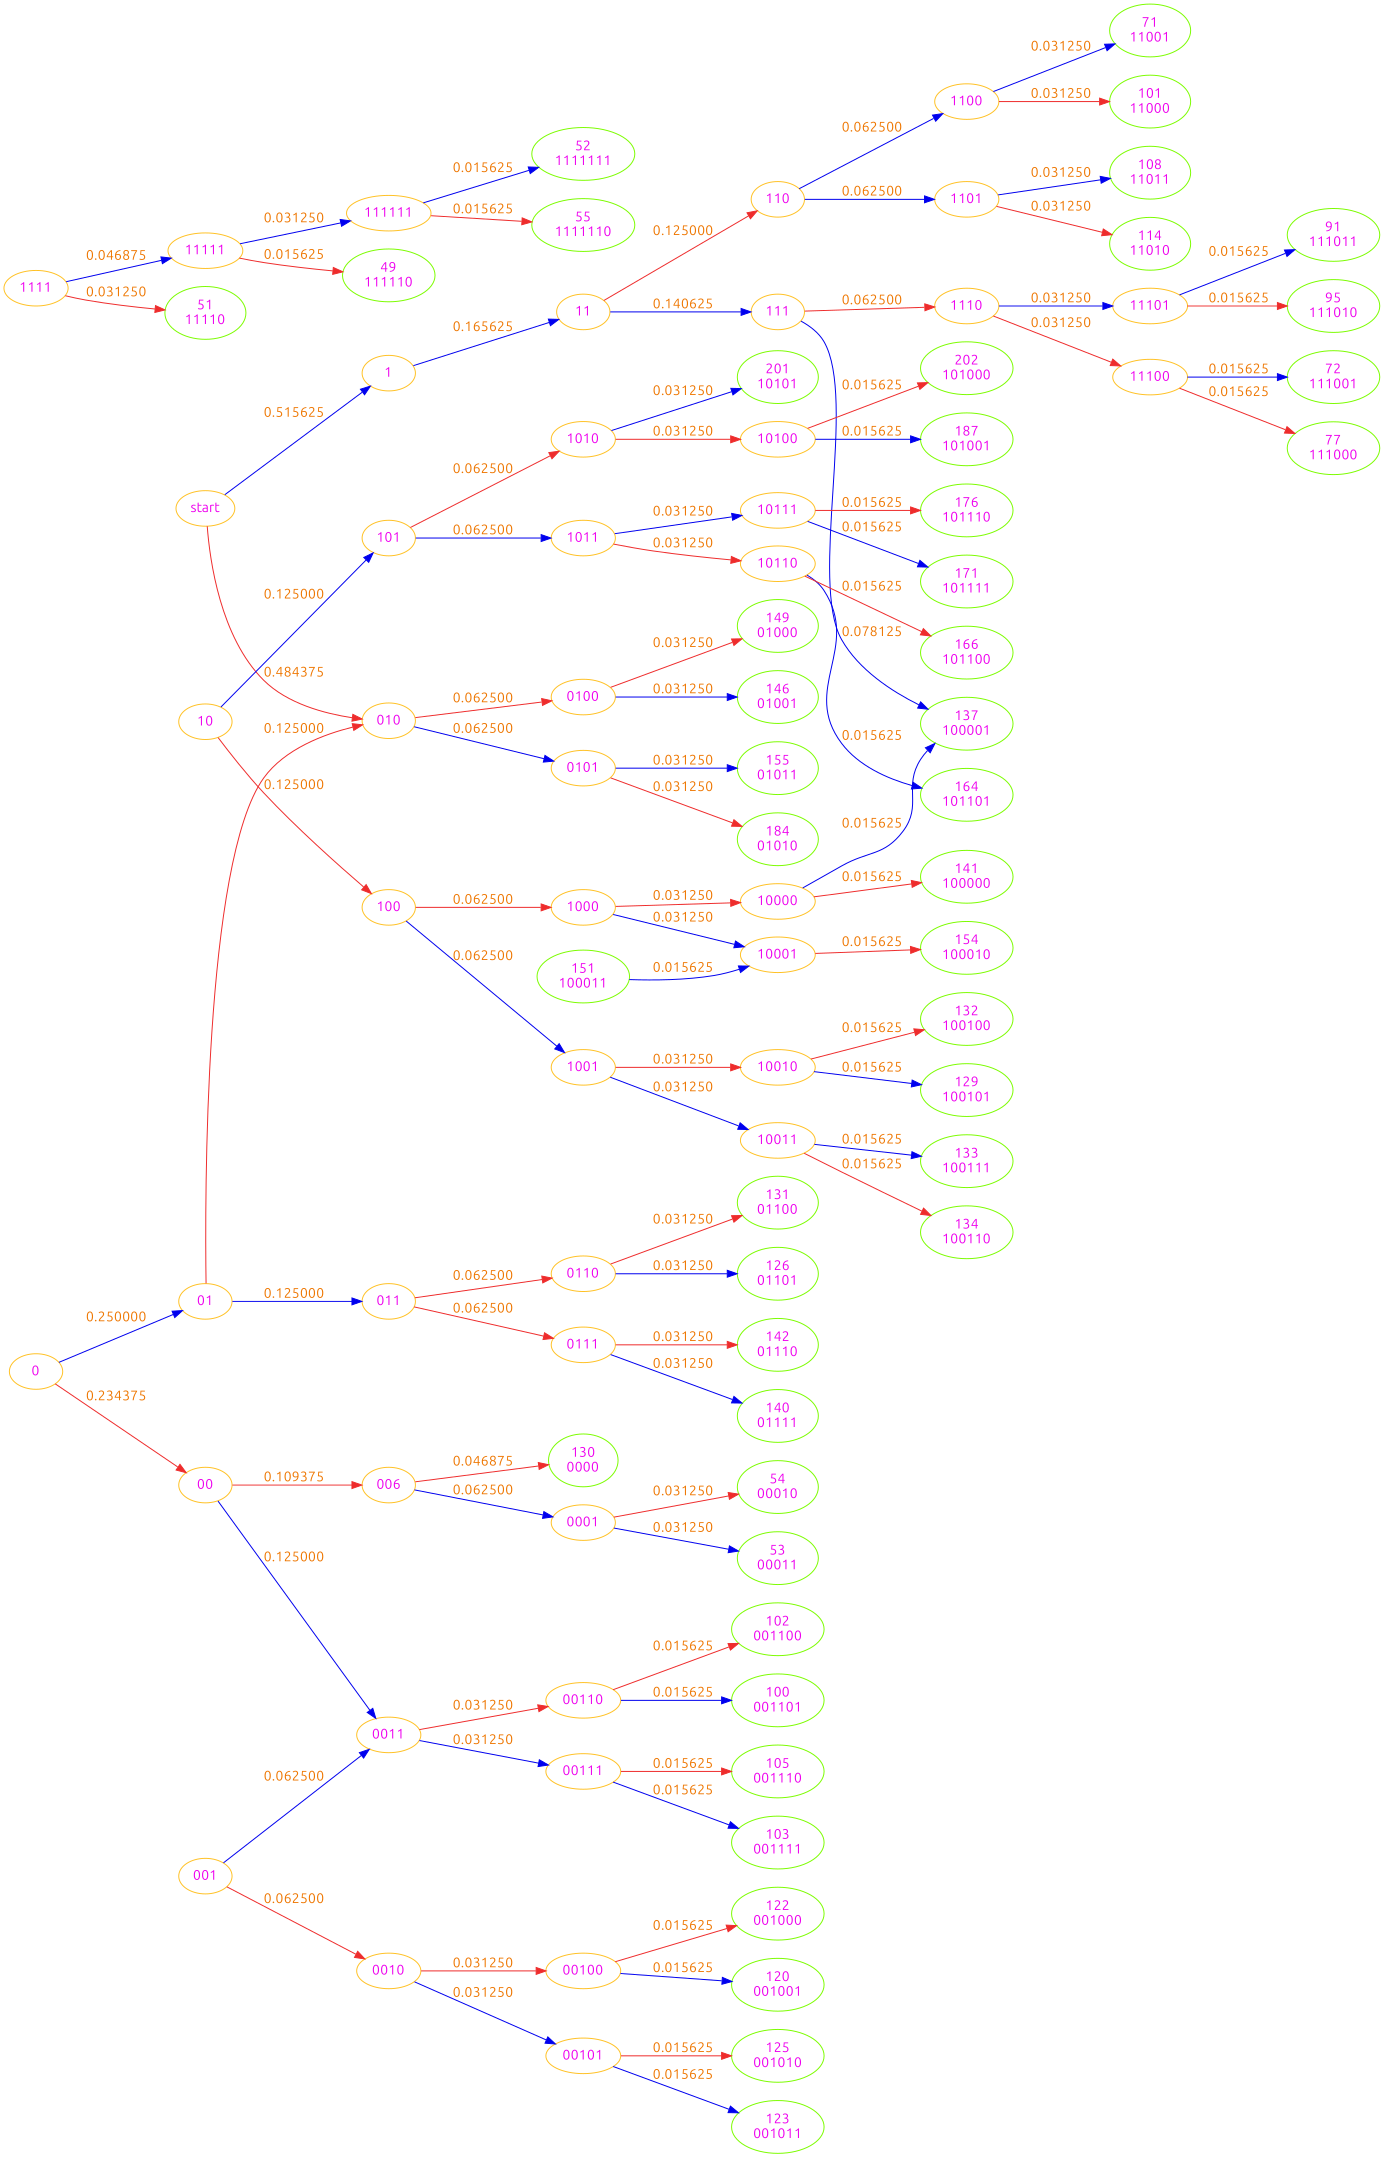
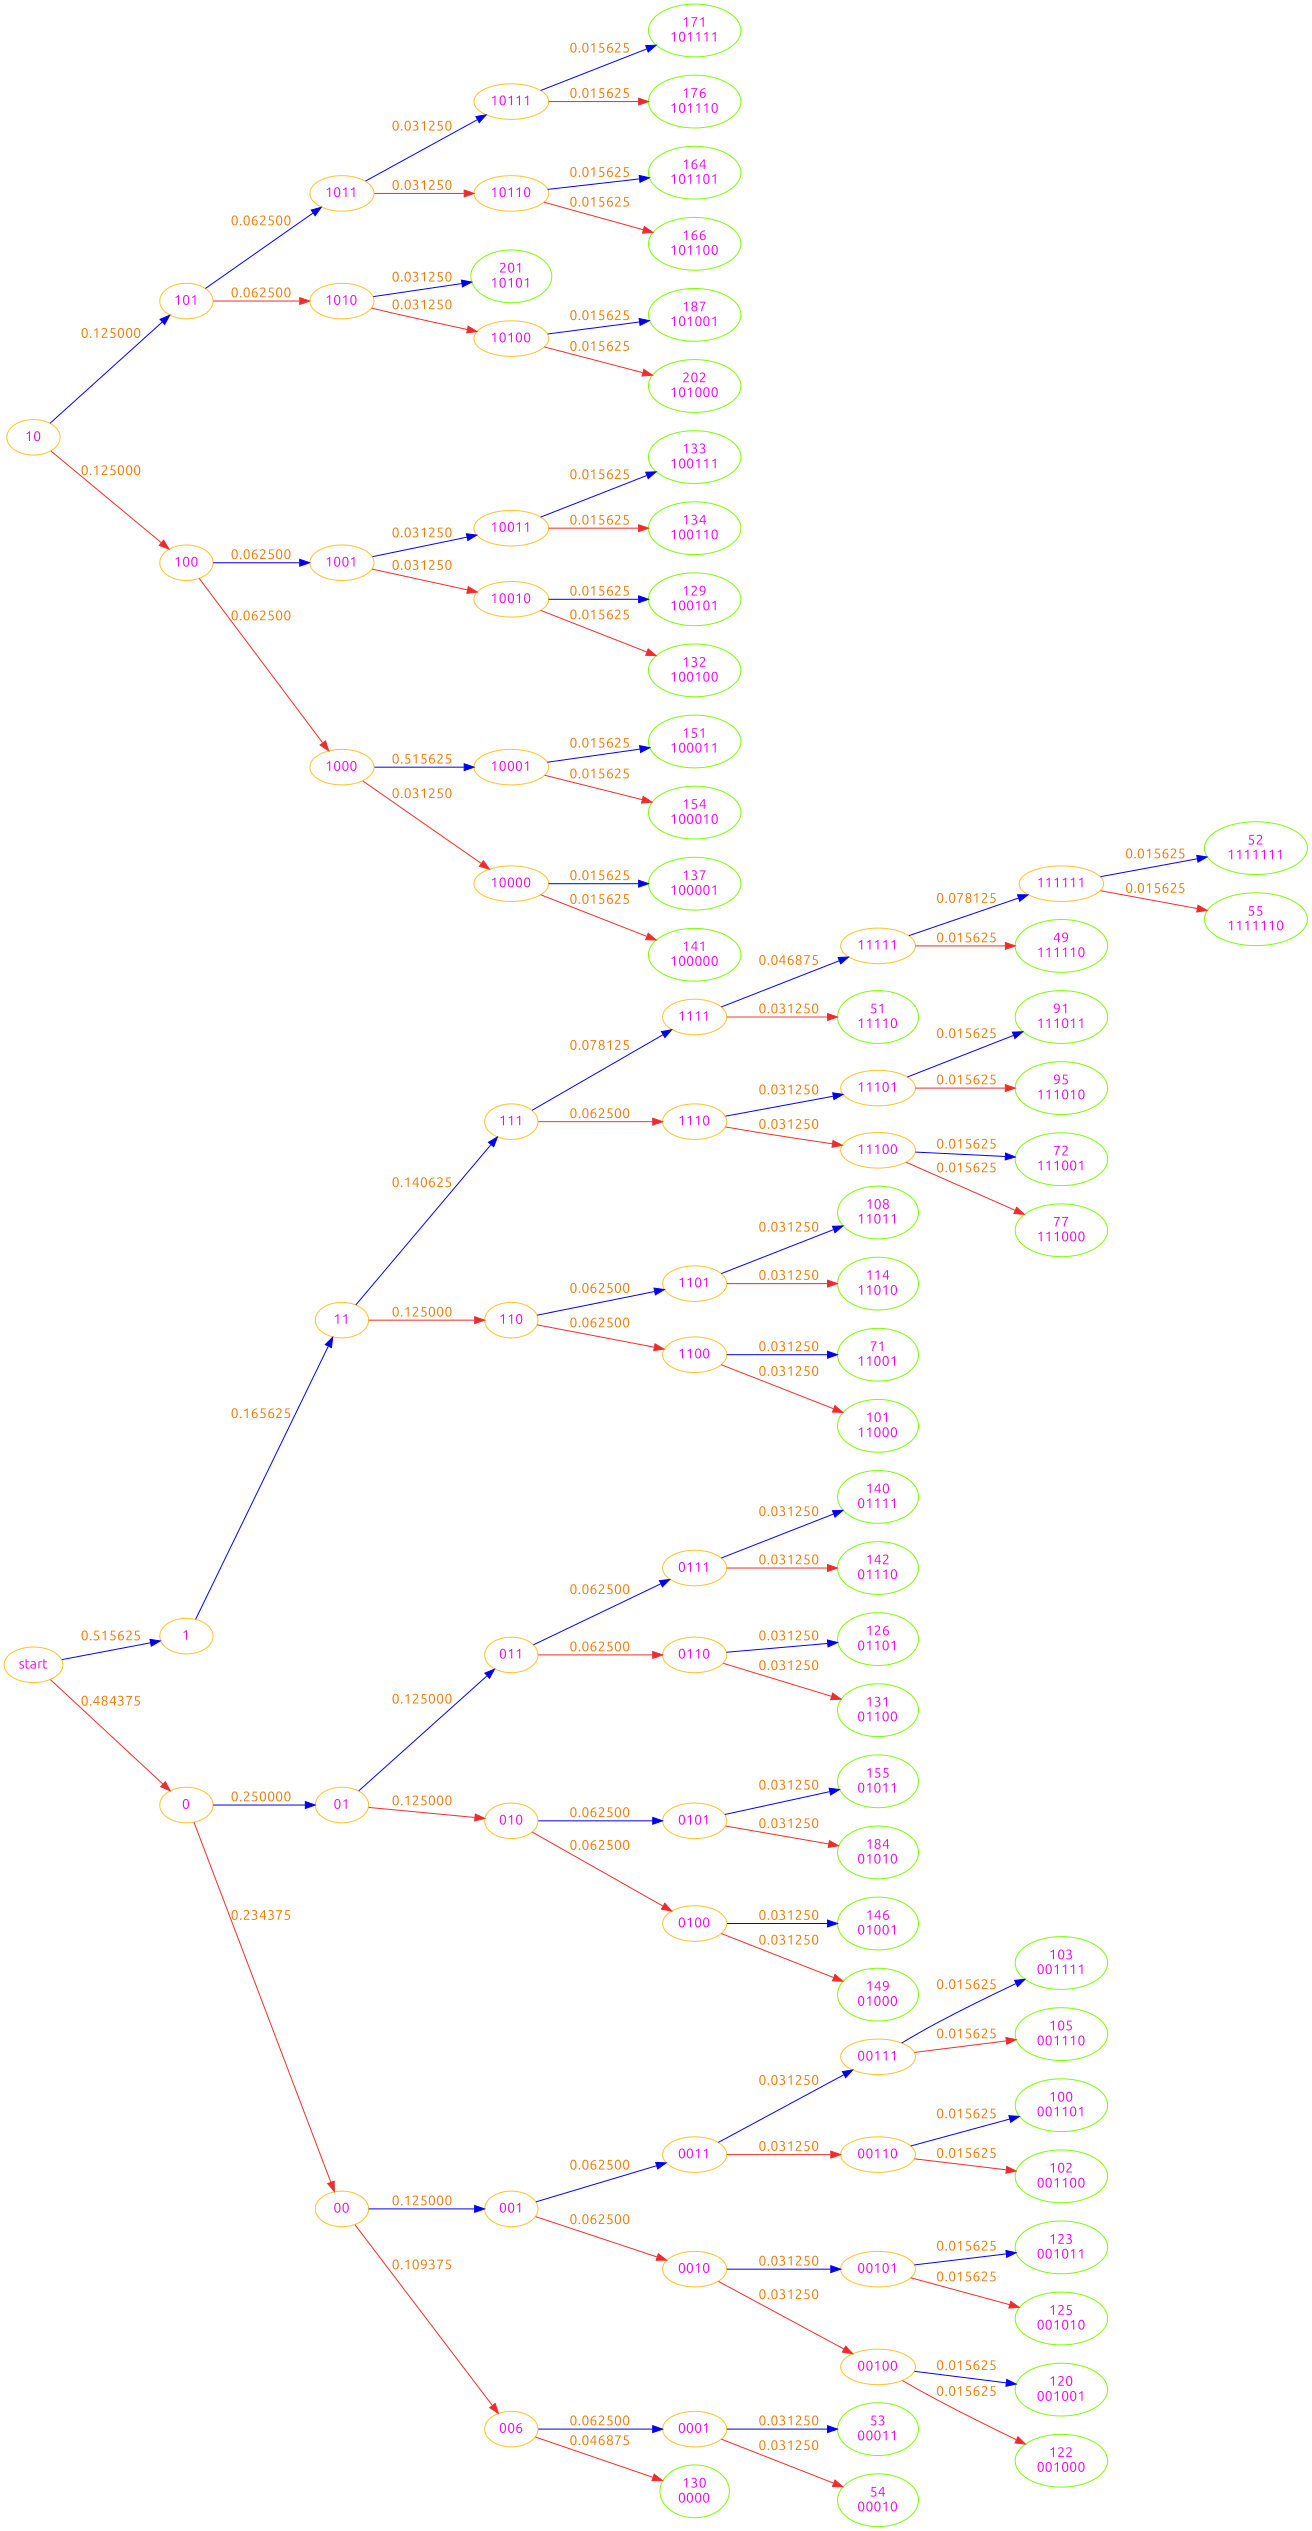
edge "110" -> "1100": color blue2 -> firebrick2
edge "11111" -> "111111": label "0.031250" -> "0.078125"
edge "111" -> "137": now "111" -> "1111"
edge "start" -> "010": now "start" -> "0"
edge "1000" -> "10001": label "0.031250" -> "0.515625"
edge "151" -> "10001": reversed
edge "011" -> "0111": color firebrick2 -> blue2
edge "00" -> "0011": now "00" -> "001"
